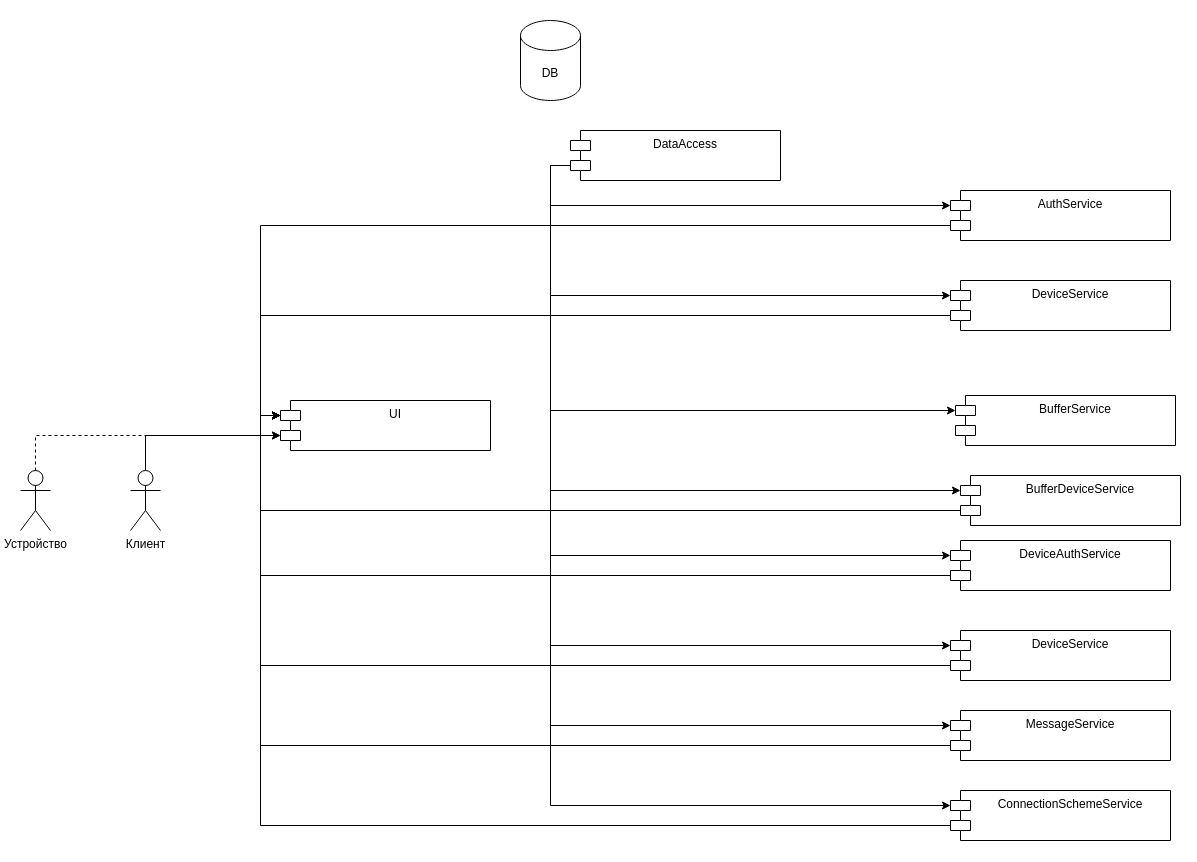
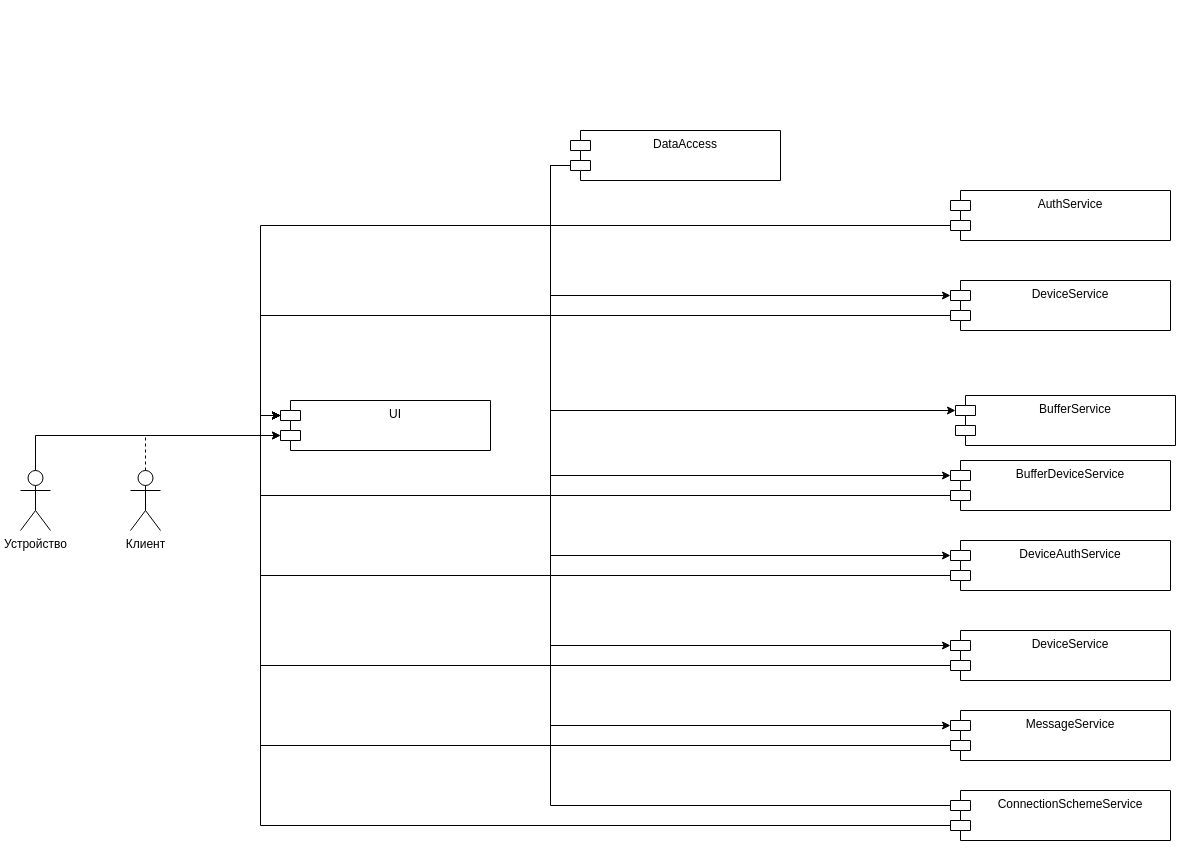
node "DB": removed
edge "DataAccess" -> "AuthService": removed
edge "Устройство" -> "UI": style dashed -> solid
edge "Клиент" -> "UI": style solid -> dashed
node "BufferDeviceService": moved (1071, 501) -> (1061, 486)
edge "DataAccess" -> "ConnectionSchemeService": arrowhead classic -> none
